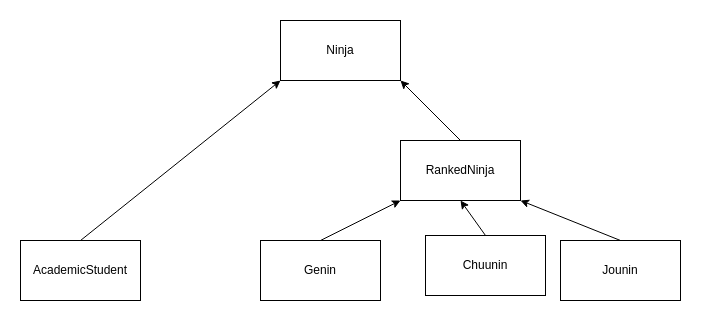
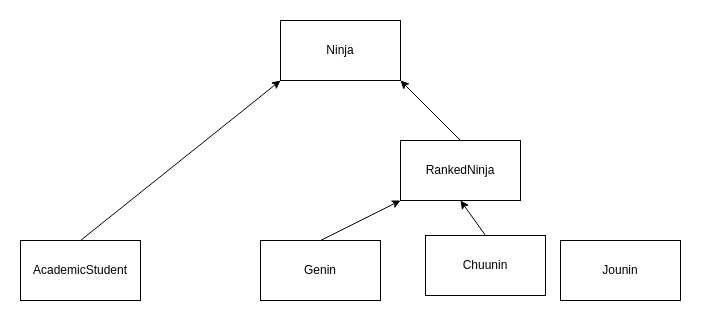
edge "Jounin" -> "RankedNinja": removed
